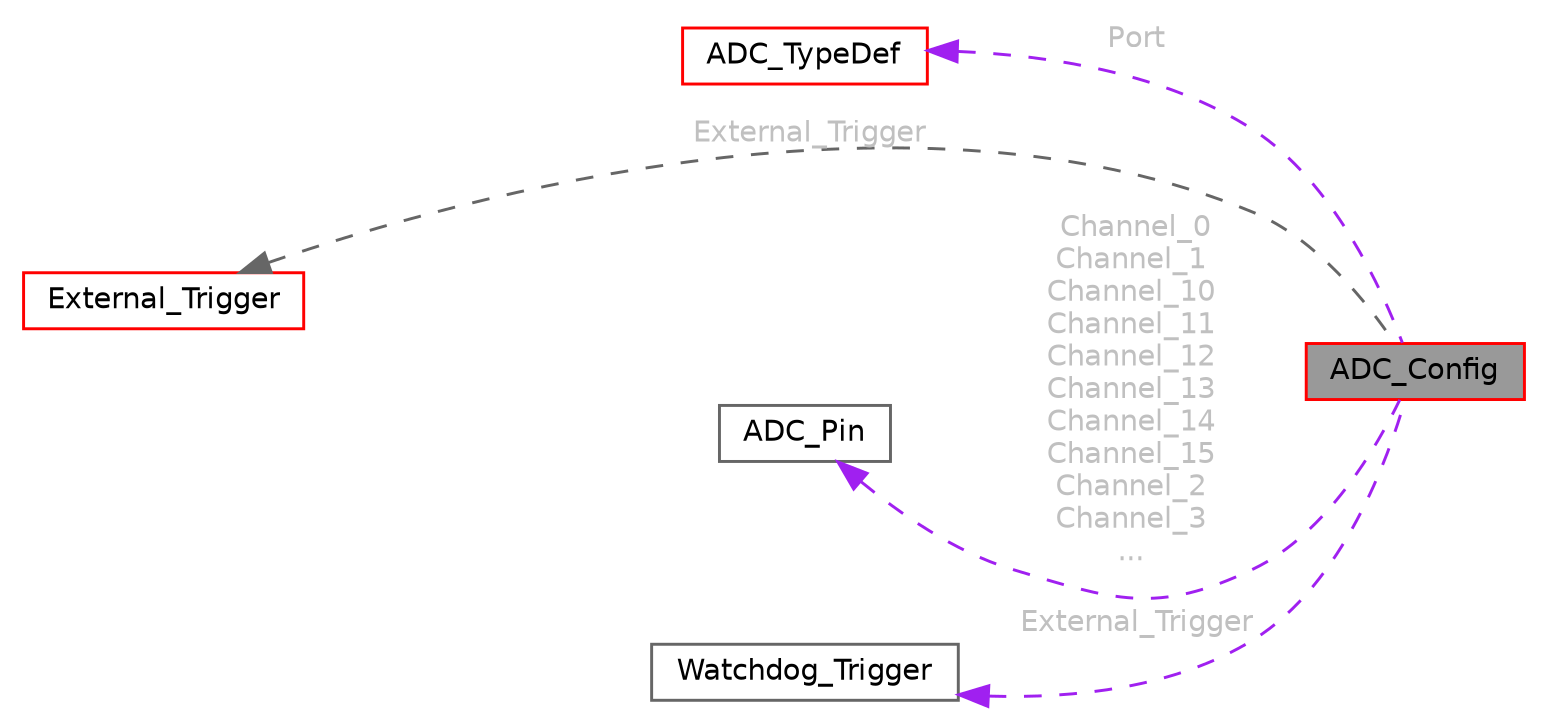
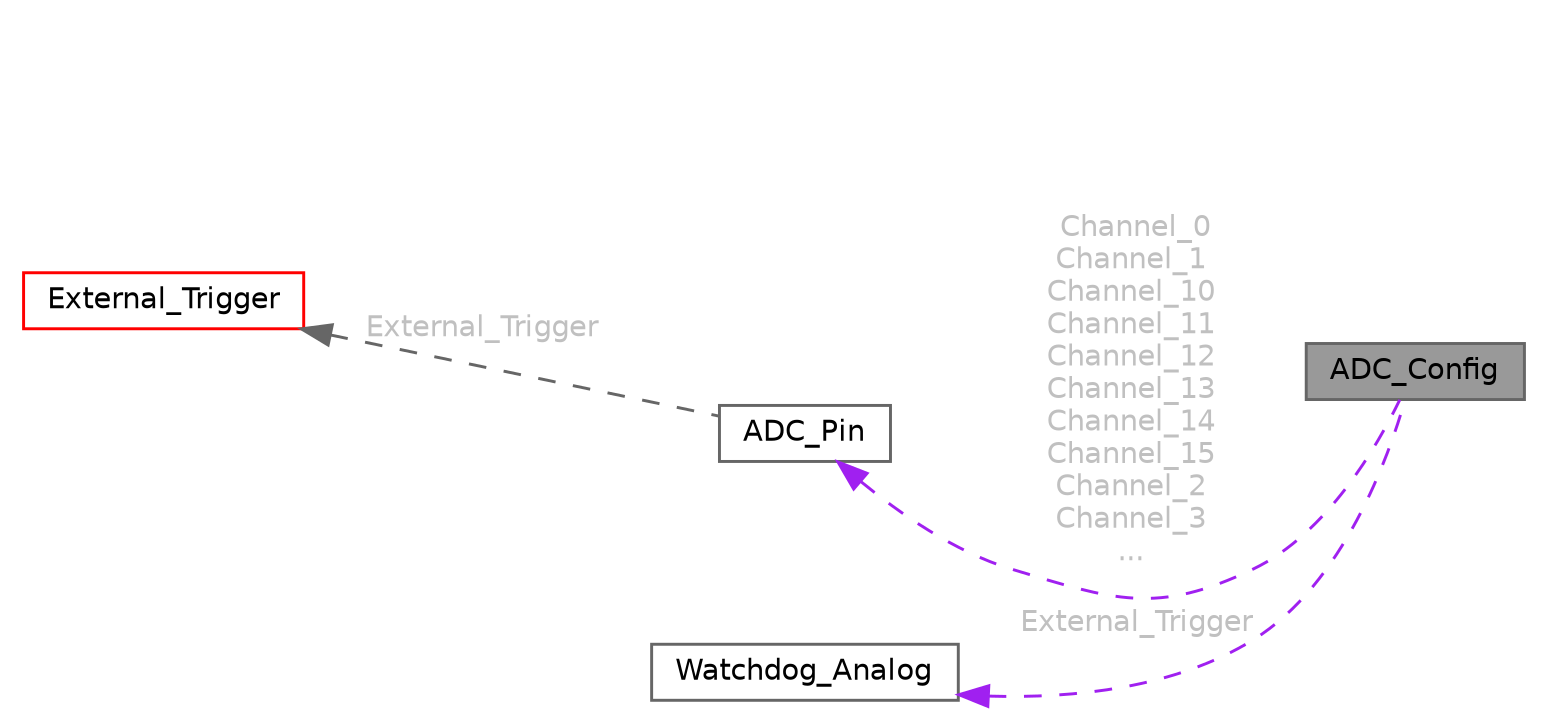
node "ADC_TypeDef": removed
edge "ADC_Config" -> "External_Trigger": now "ADC_Pin" -> "External_Trigger"
node "ADC_Config": color red -> gray40
node "Watchdog_Trigger": label "Watchdog_Trigger" -> "Watchdog_Analog"
